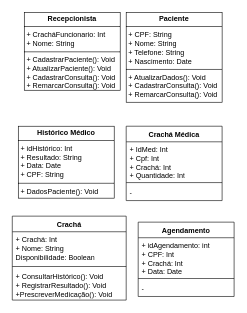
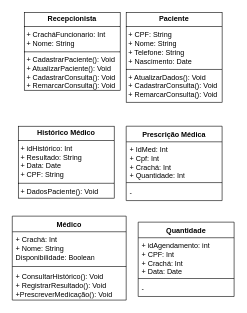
node "Crachá Médica": label "Crachá Médica" -> "Prescrição Médica"
node "Crachá": label "Crachá" -> "Médico"
node "Agendamento": label "Agendamento" -> "Quantidade"
